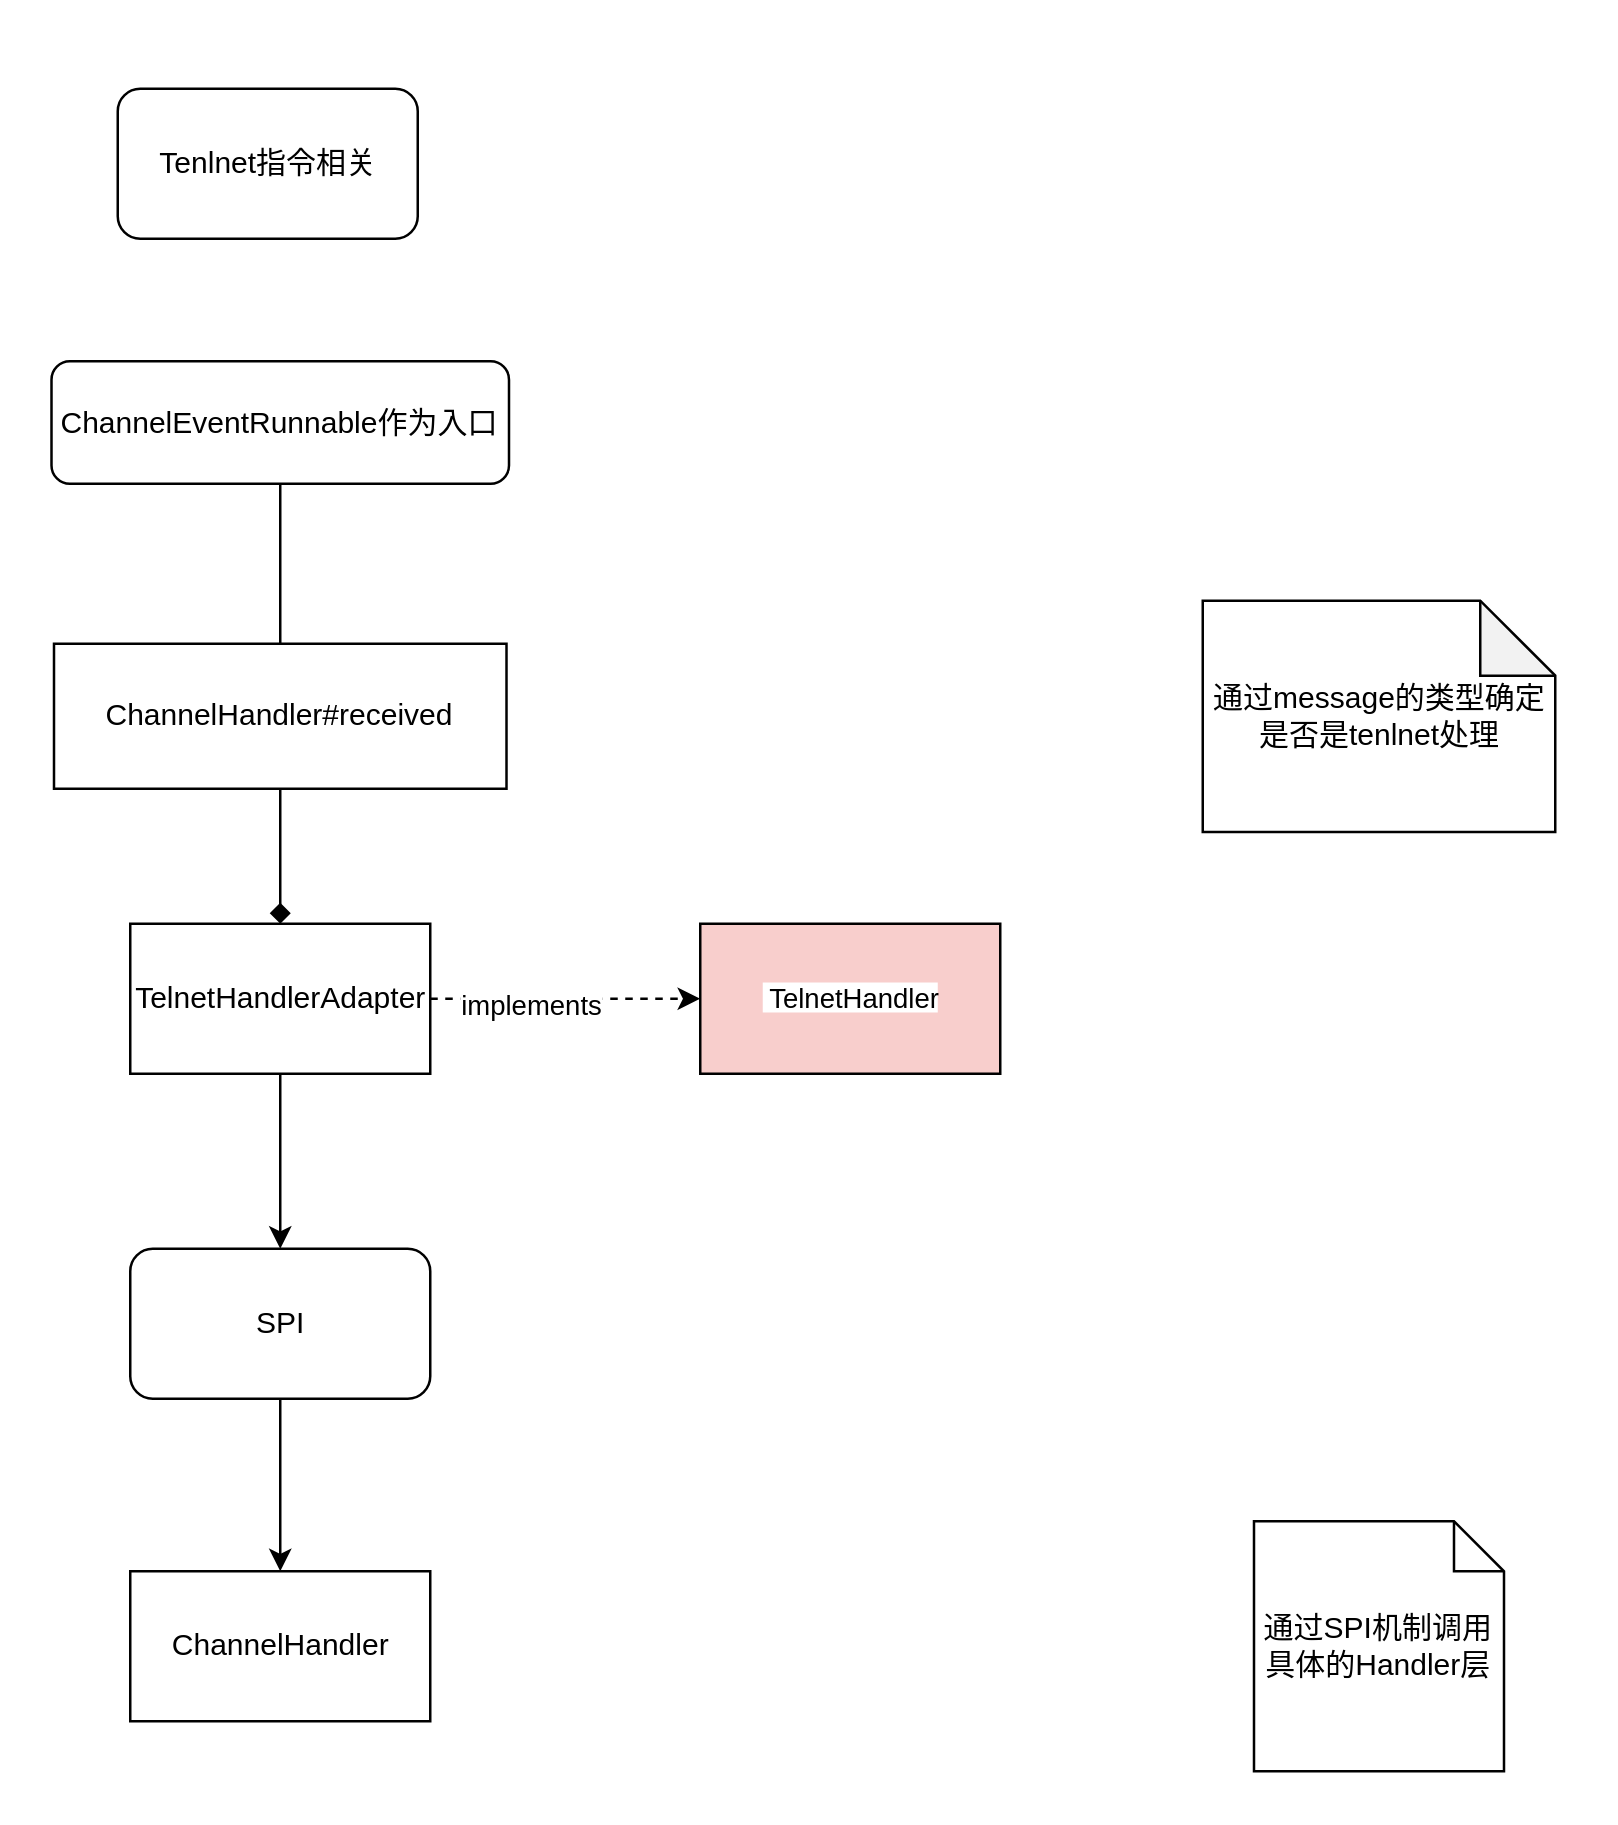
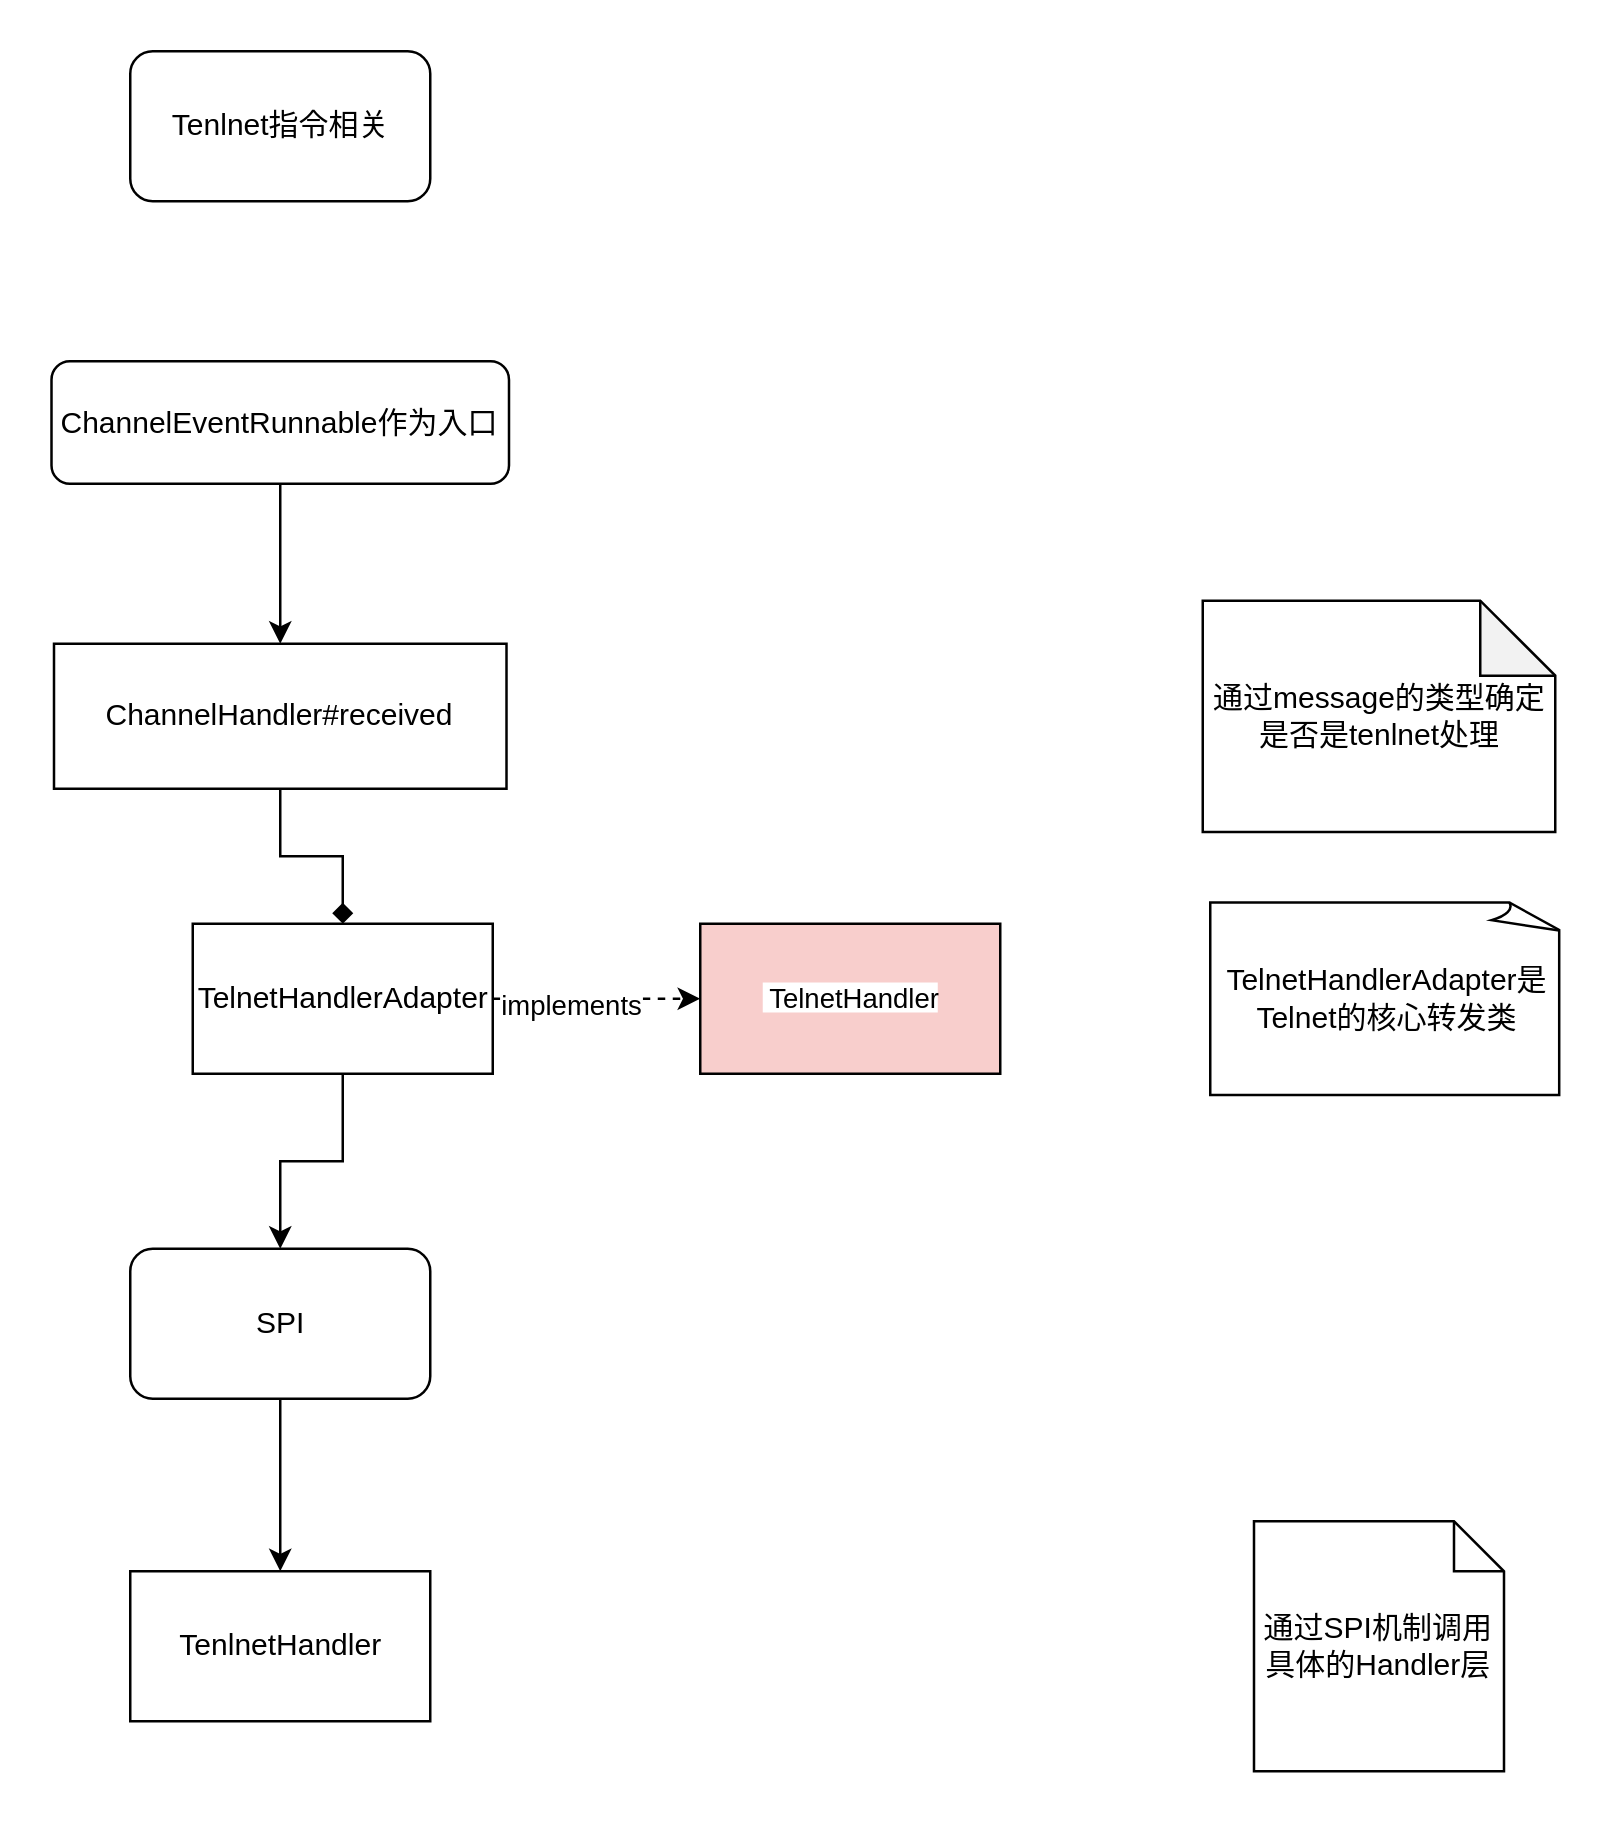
node "Tenlnet指令相关": moved (268, 164) -> (280, 126)
edge "ChannelEventRunnable作为入口" -- "ChannelHandler#received": arrowhead none -> classic
node "TelnetHandlerAdapter": moved (280, 999) -> (343, 999)
node "TelnetHandlerAdapter是 Telnet的核心转发类": added
node "ChannelHandler": label "ChannelHandler" -> "TenlnetHandler"
